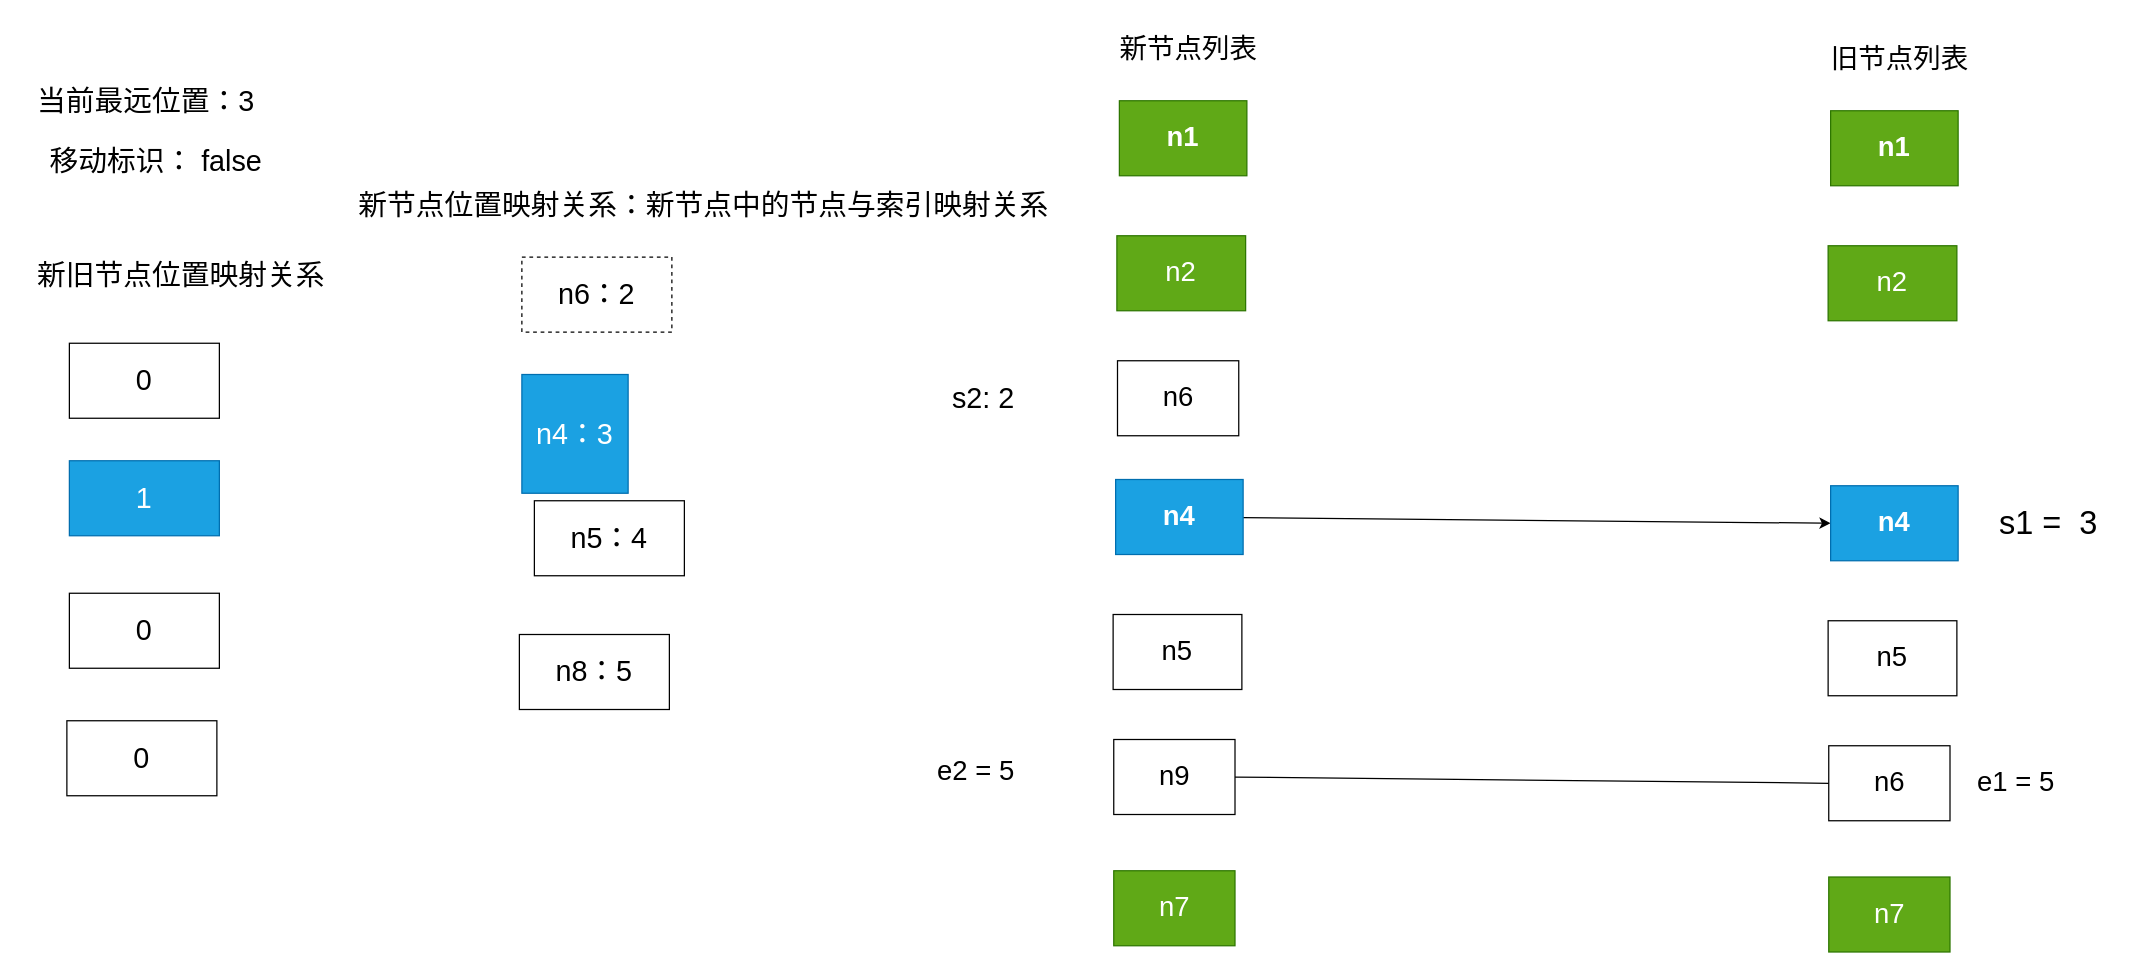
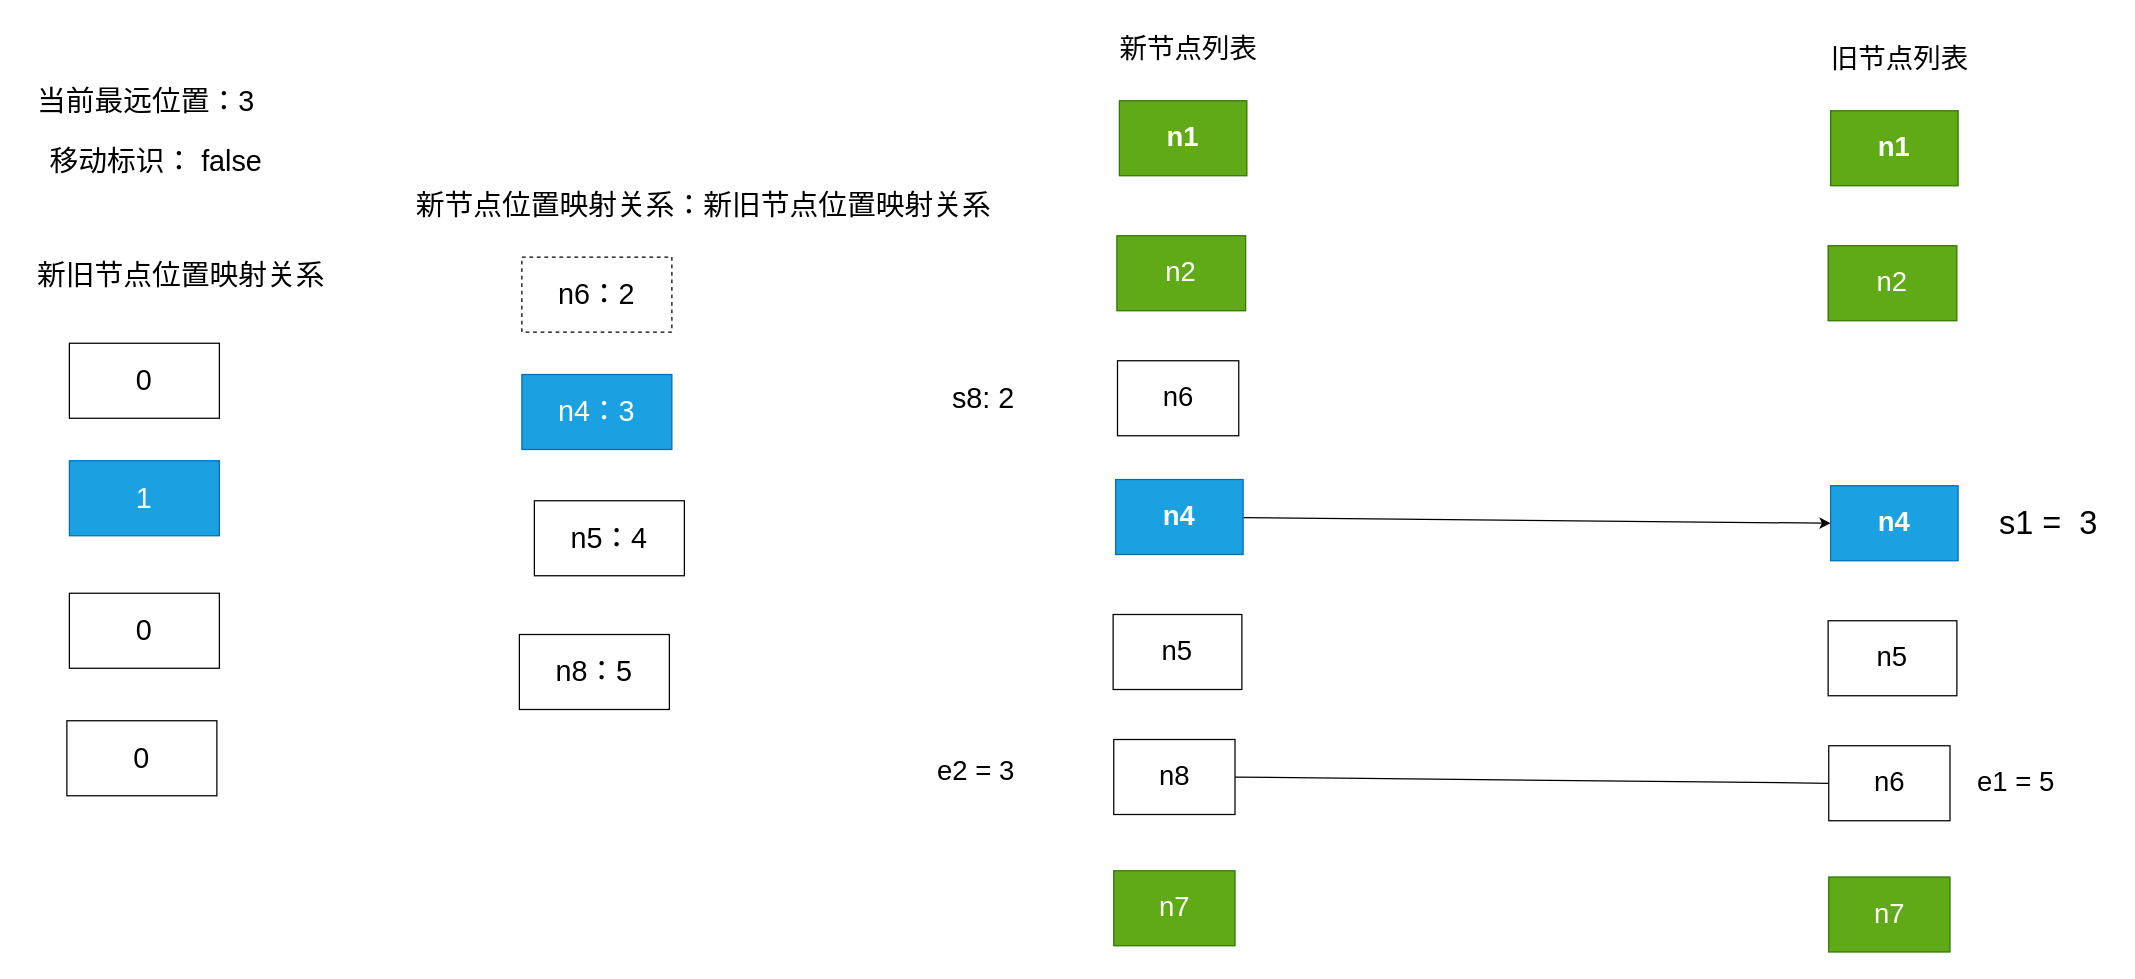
node "新节点位置映射关系：新节点中的节点与索引映射关系": label "新节点位置映射关系：新节点中的节点与索引映射关系" -> "新节点位置映射关系：新旧节点位置映射关系"
node "s2: 2": label "s2: 2" -> "s8: 2"
node "n4：3": size 106x119 -> 150x75
node "e2 = 5": label "e2 = 5" -> "e2 = 3"
node "n9": label "n9" -> "n8"
